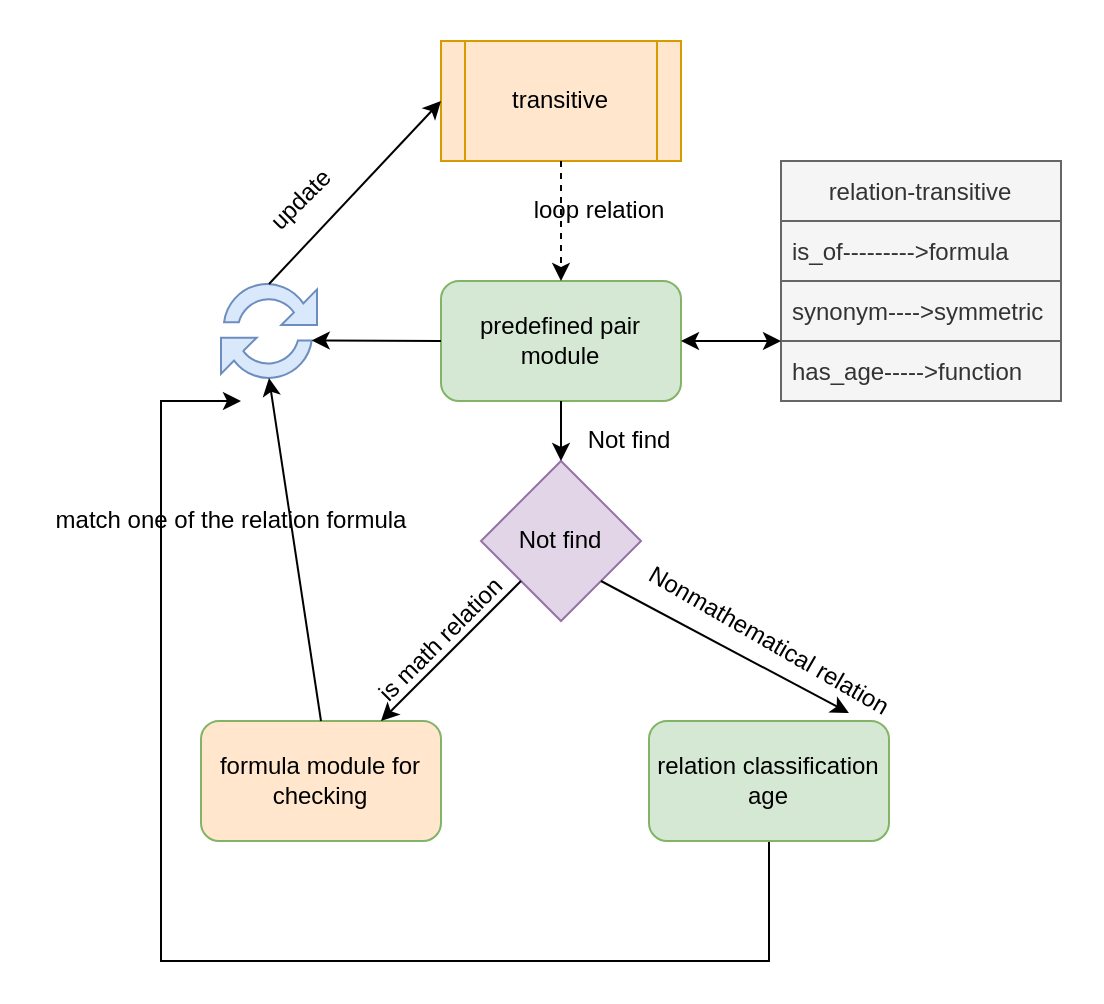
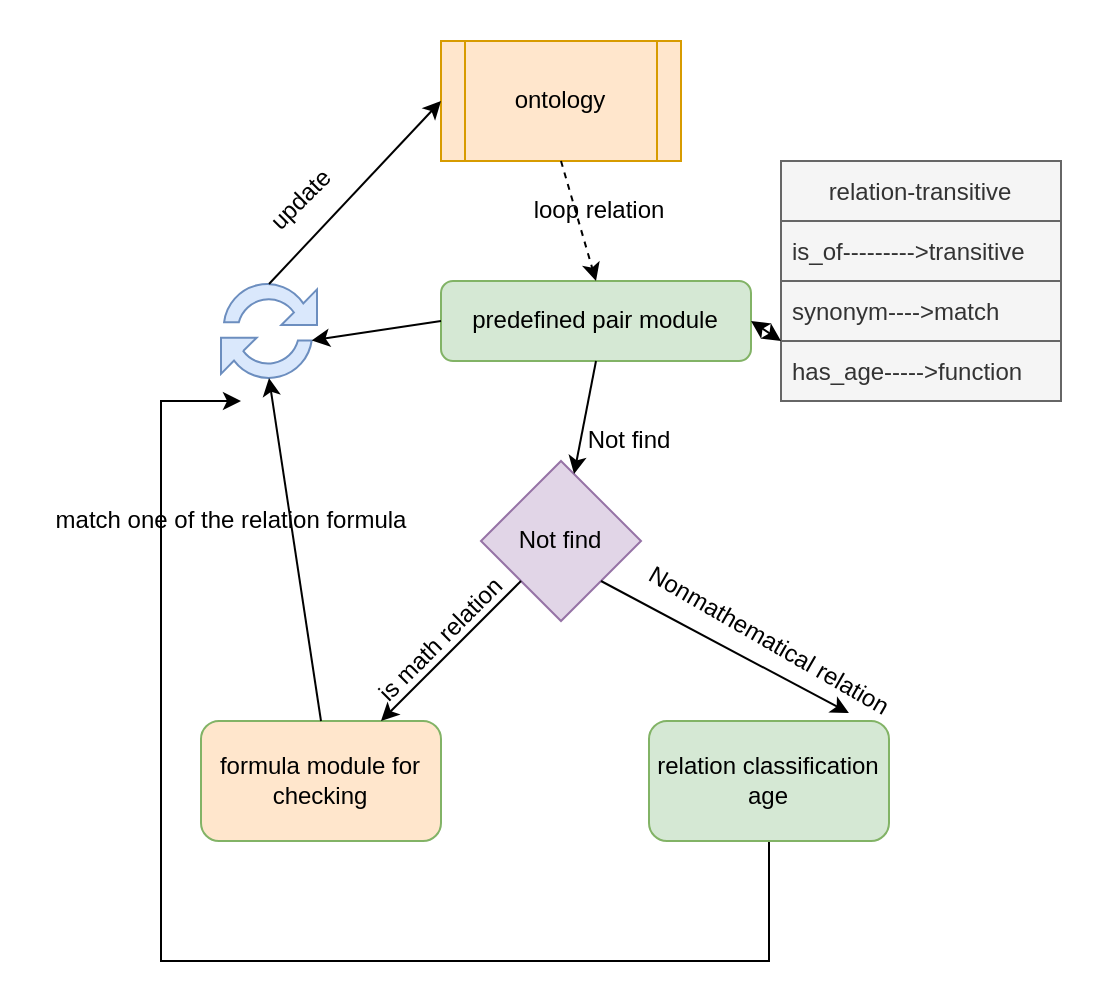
node "transitive": label "transitive" -> "ontology"
node "is_of--------->formula": label "is_of--------->formula" -> "is_of--------->transitive"
node "synonym---->symmetric": label "synonym---->symmetric" -> "synonym---->match"
node "predefined pair module": size 240x120 -> 310x80
